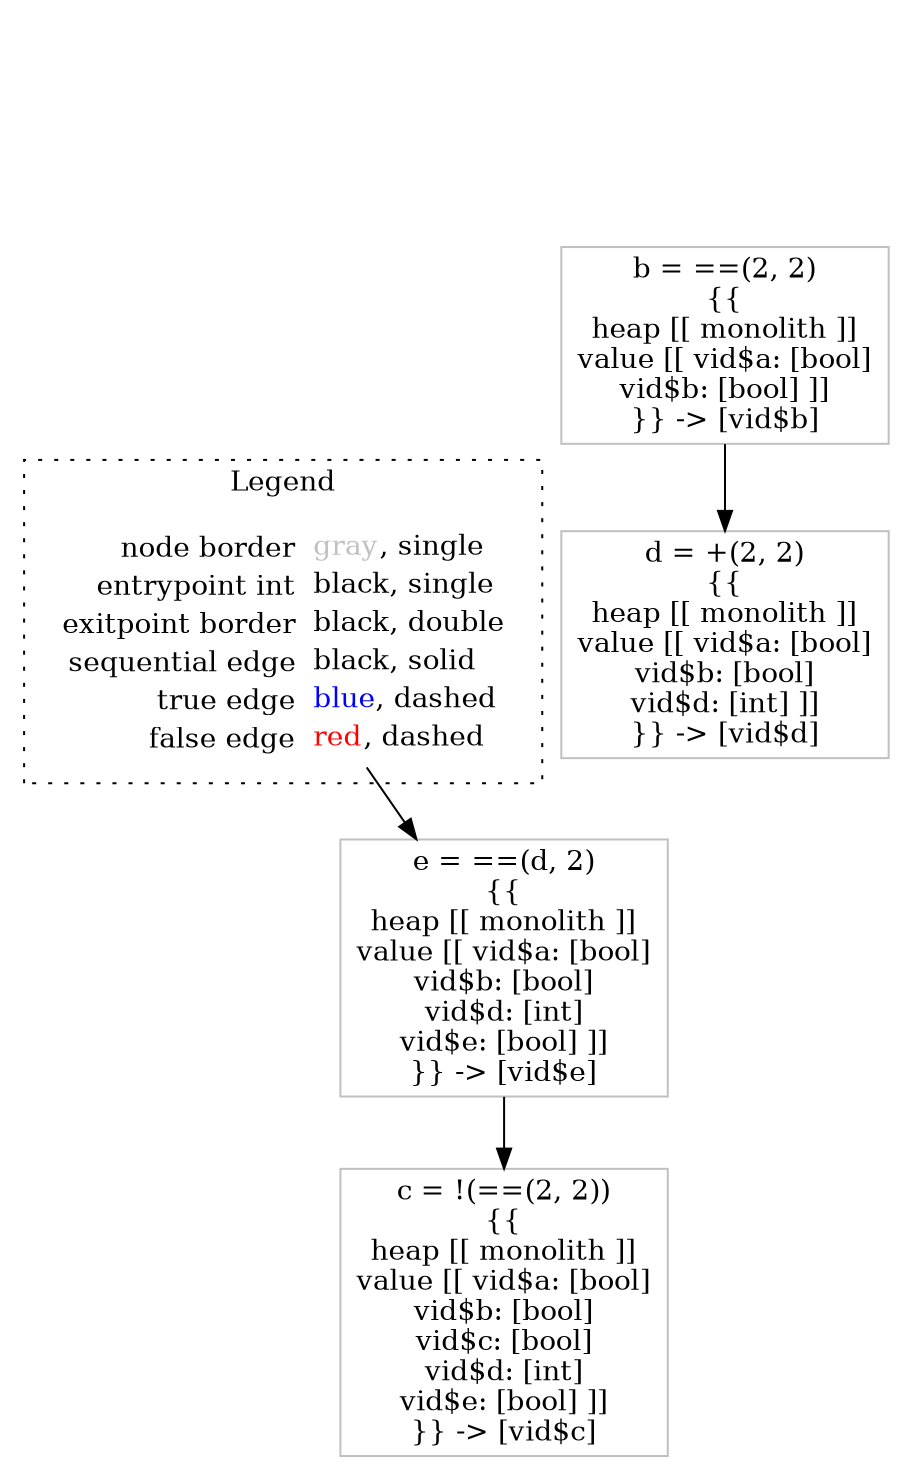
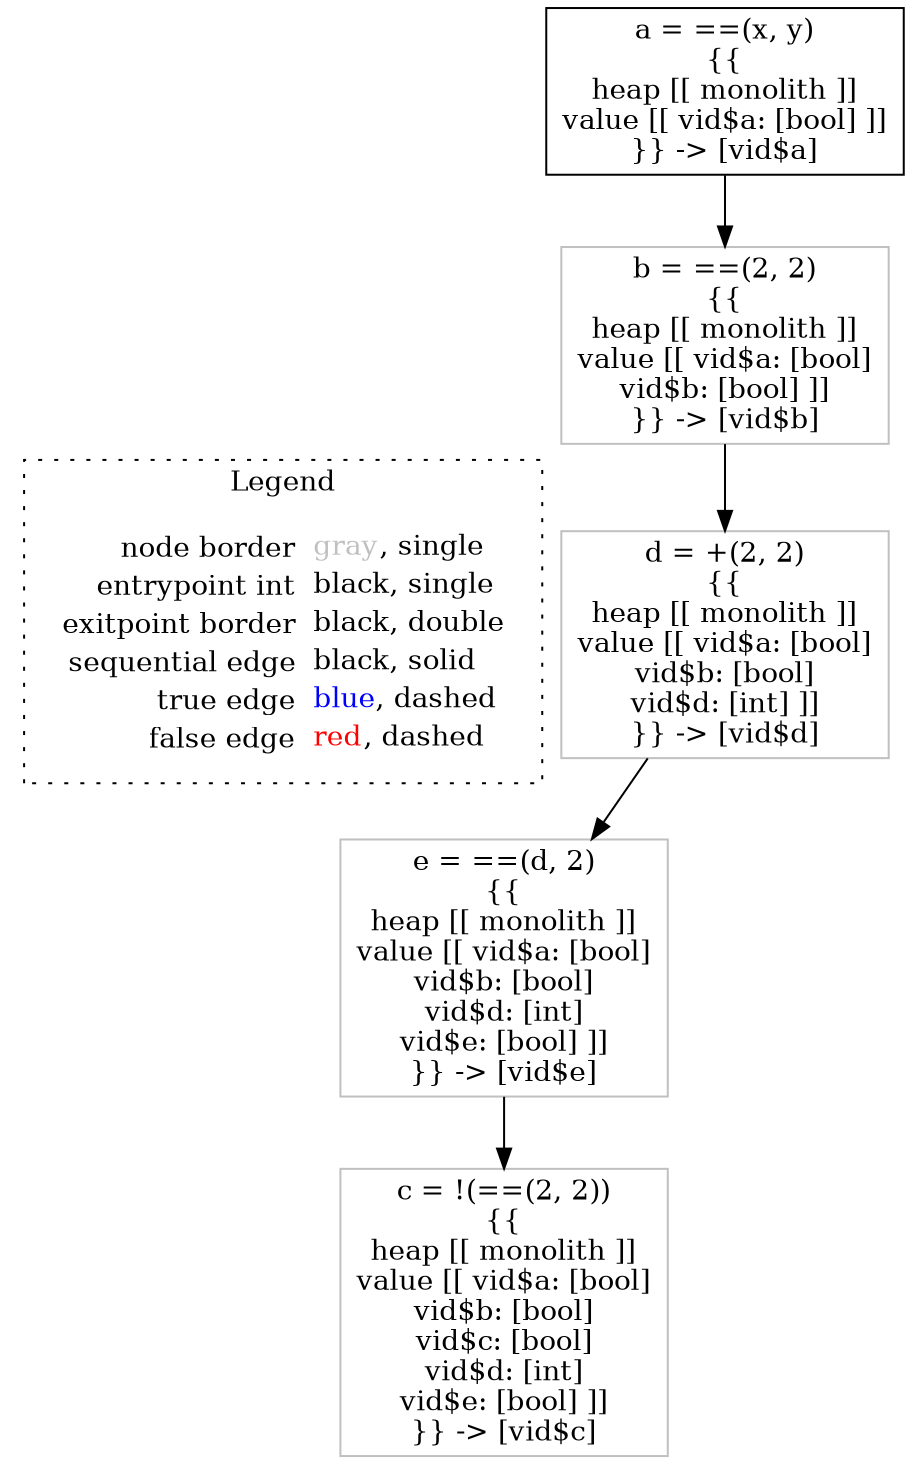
node "a = ==(x, y)": added
edge "node border" -> "e = ==(d, 2)": now "d = +(2, 2)" -> "e = ==(d, 2)"
